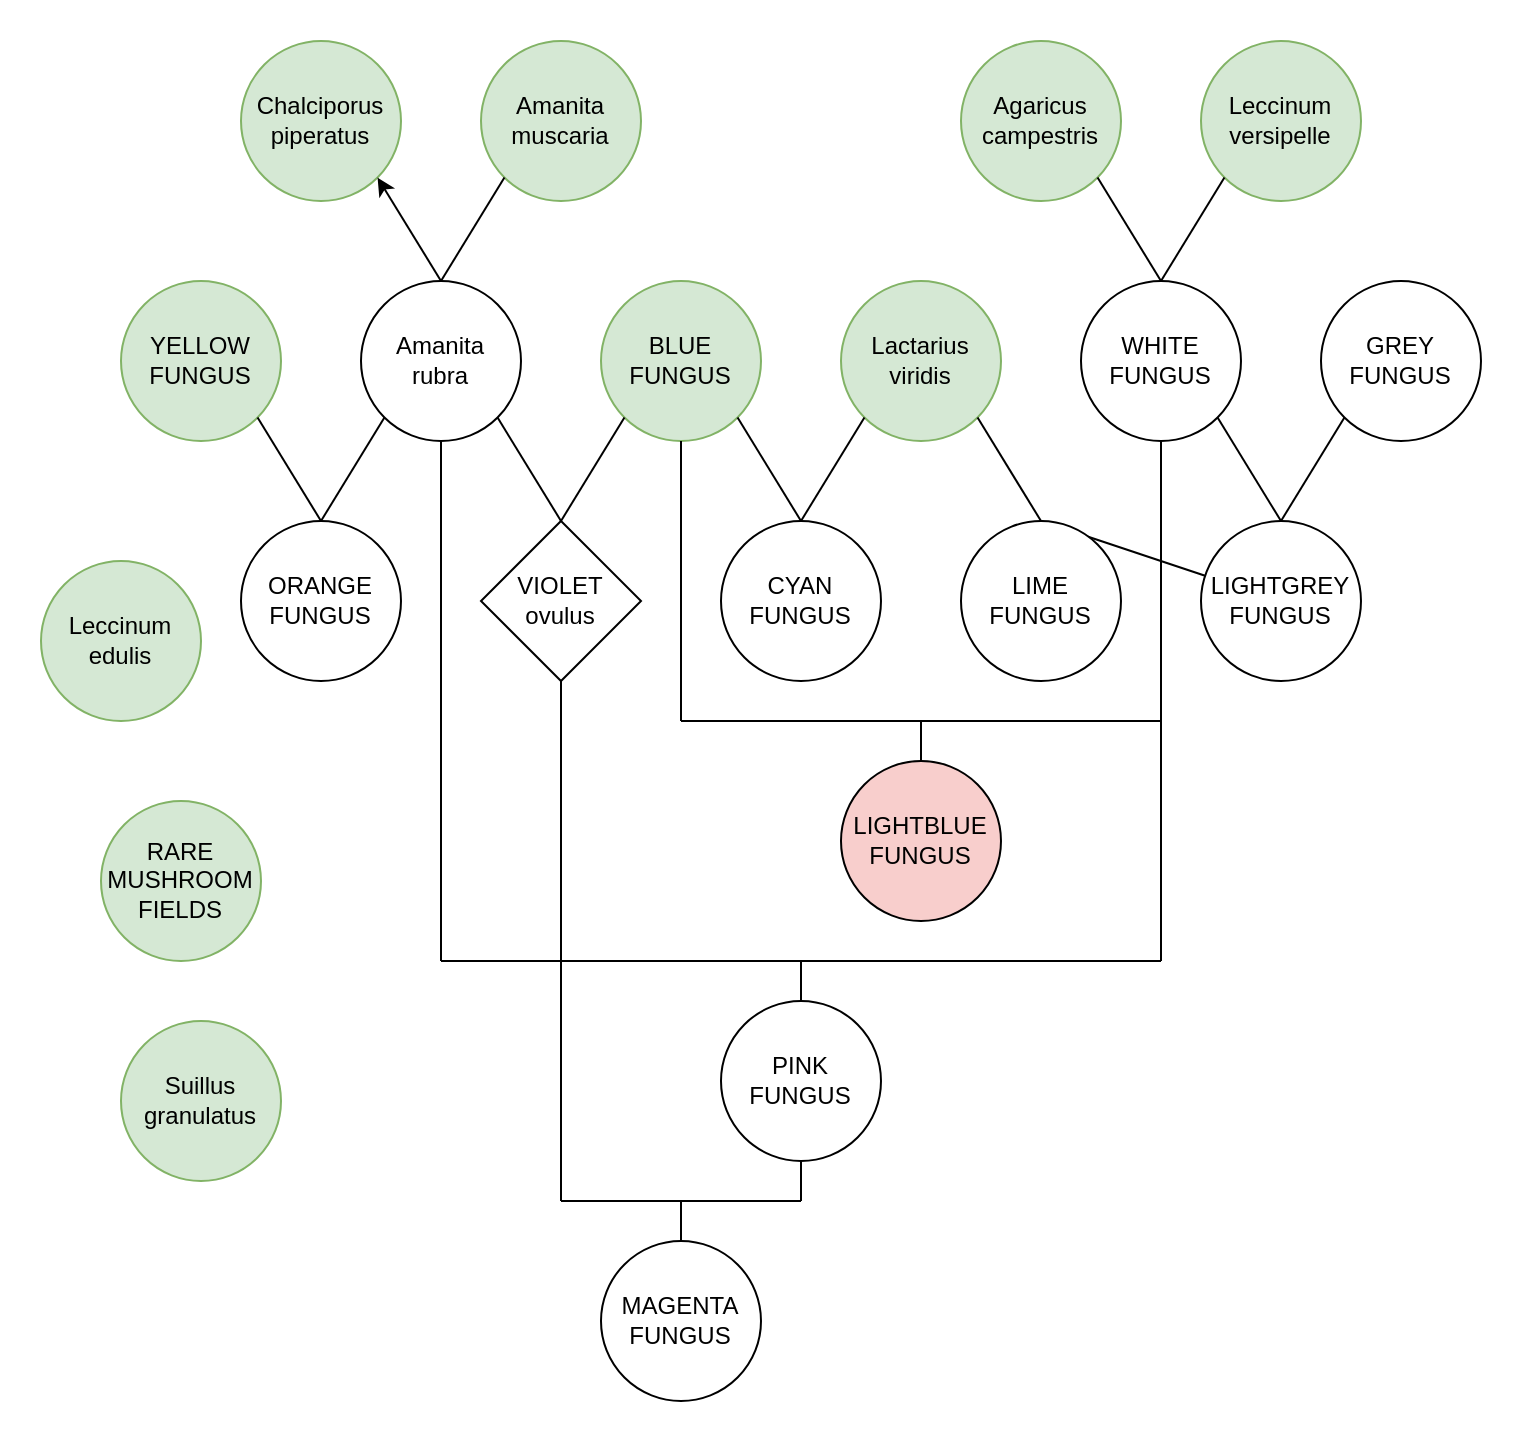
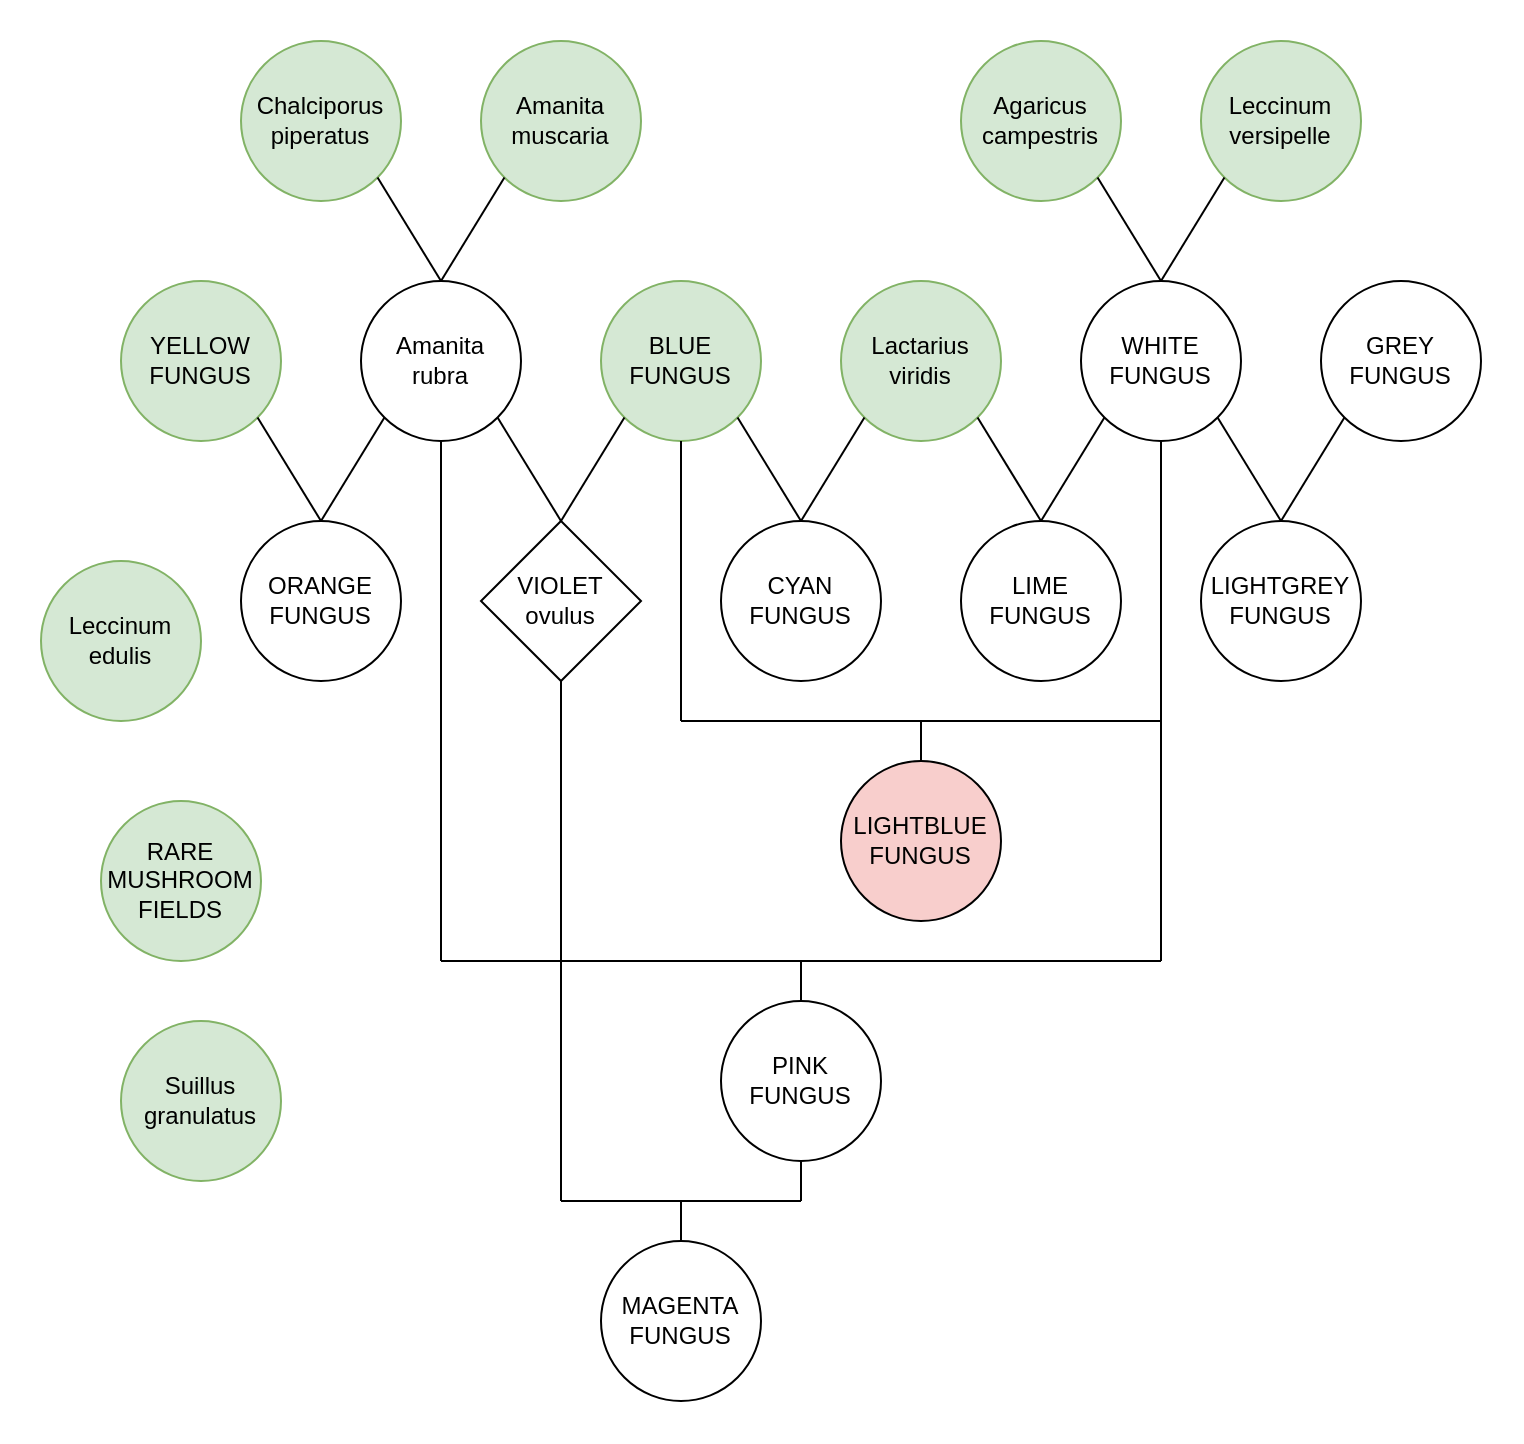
edge "Amanita rubra" -> "Chalciporus piperatus": arrowhead classic -> none
edge "LIME FUNGUS" -- "LIGHTGREY FUNGUS": now "LIME FUNGUS" -- "WHITE FUNGUS"
